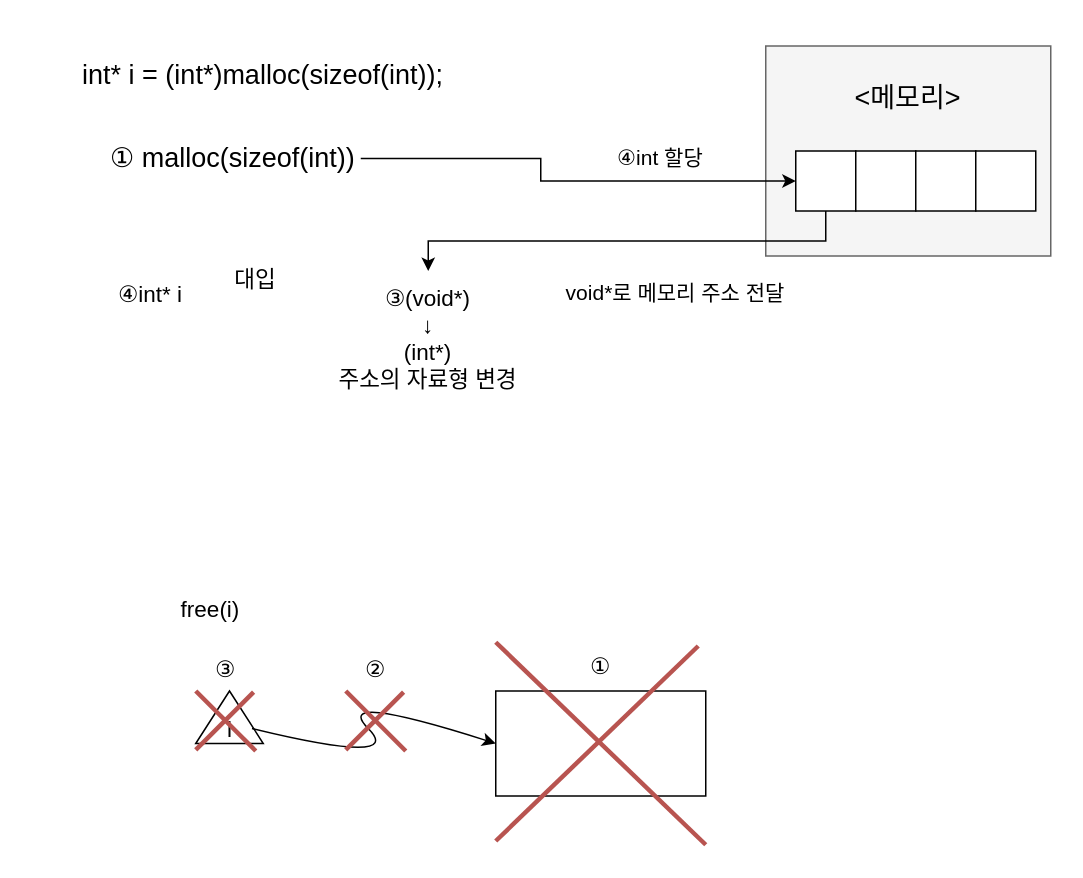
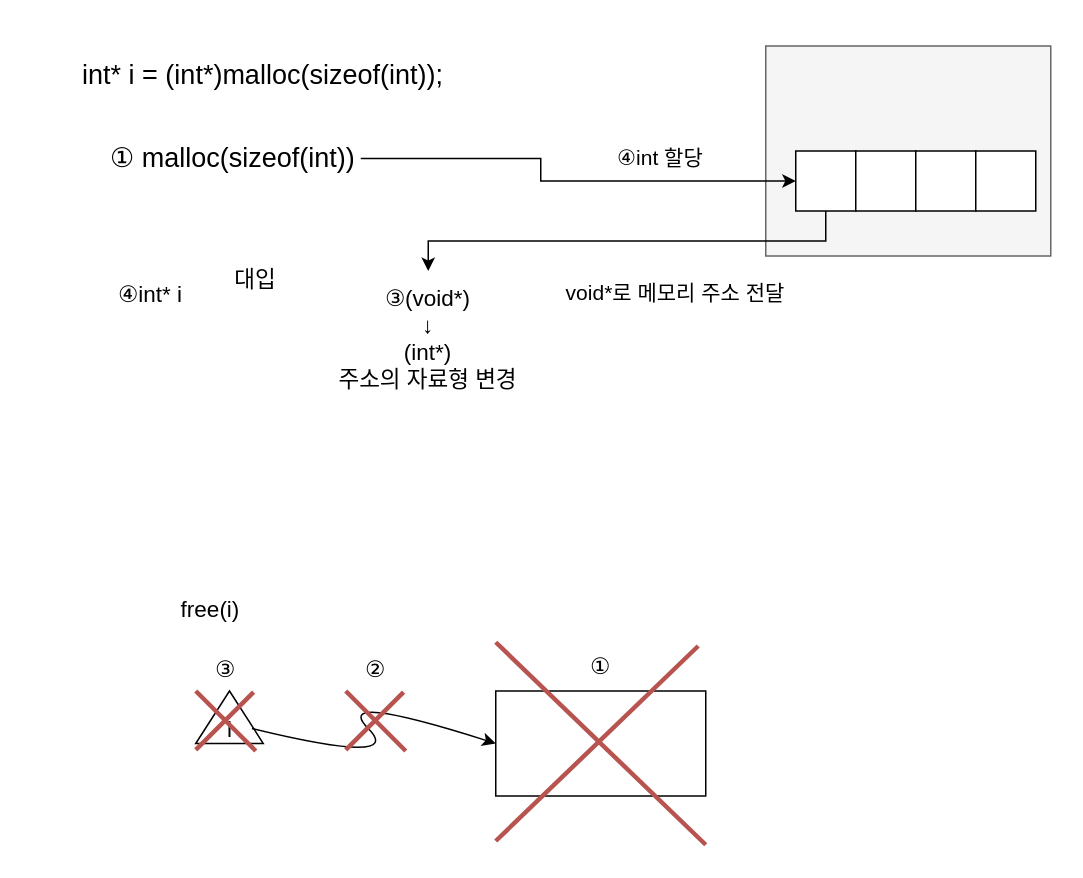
node "<메모리>": removed
